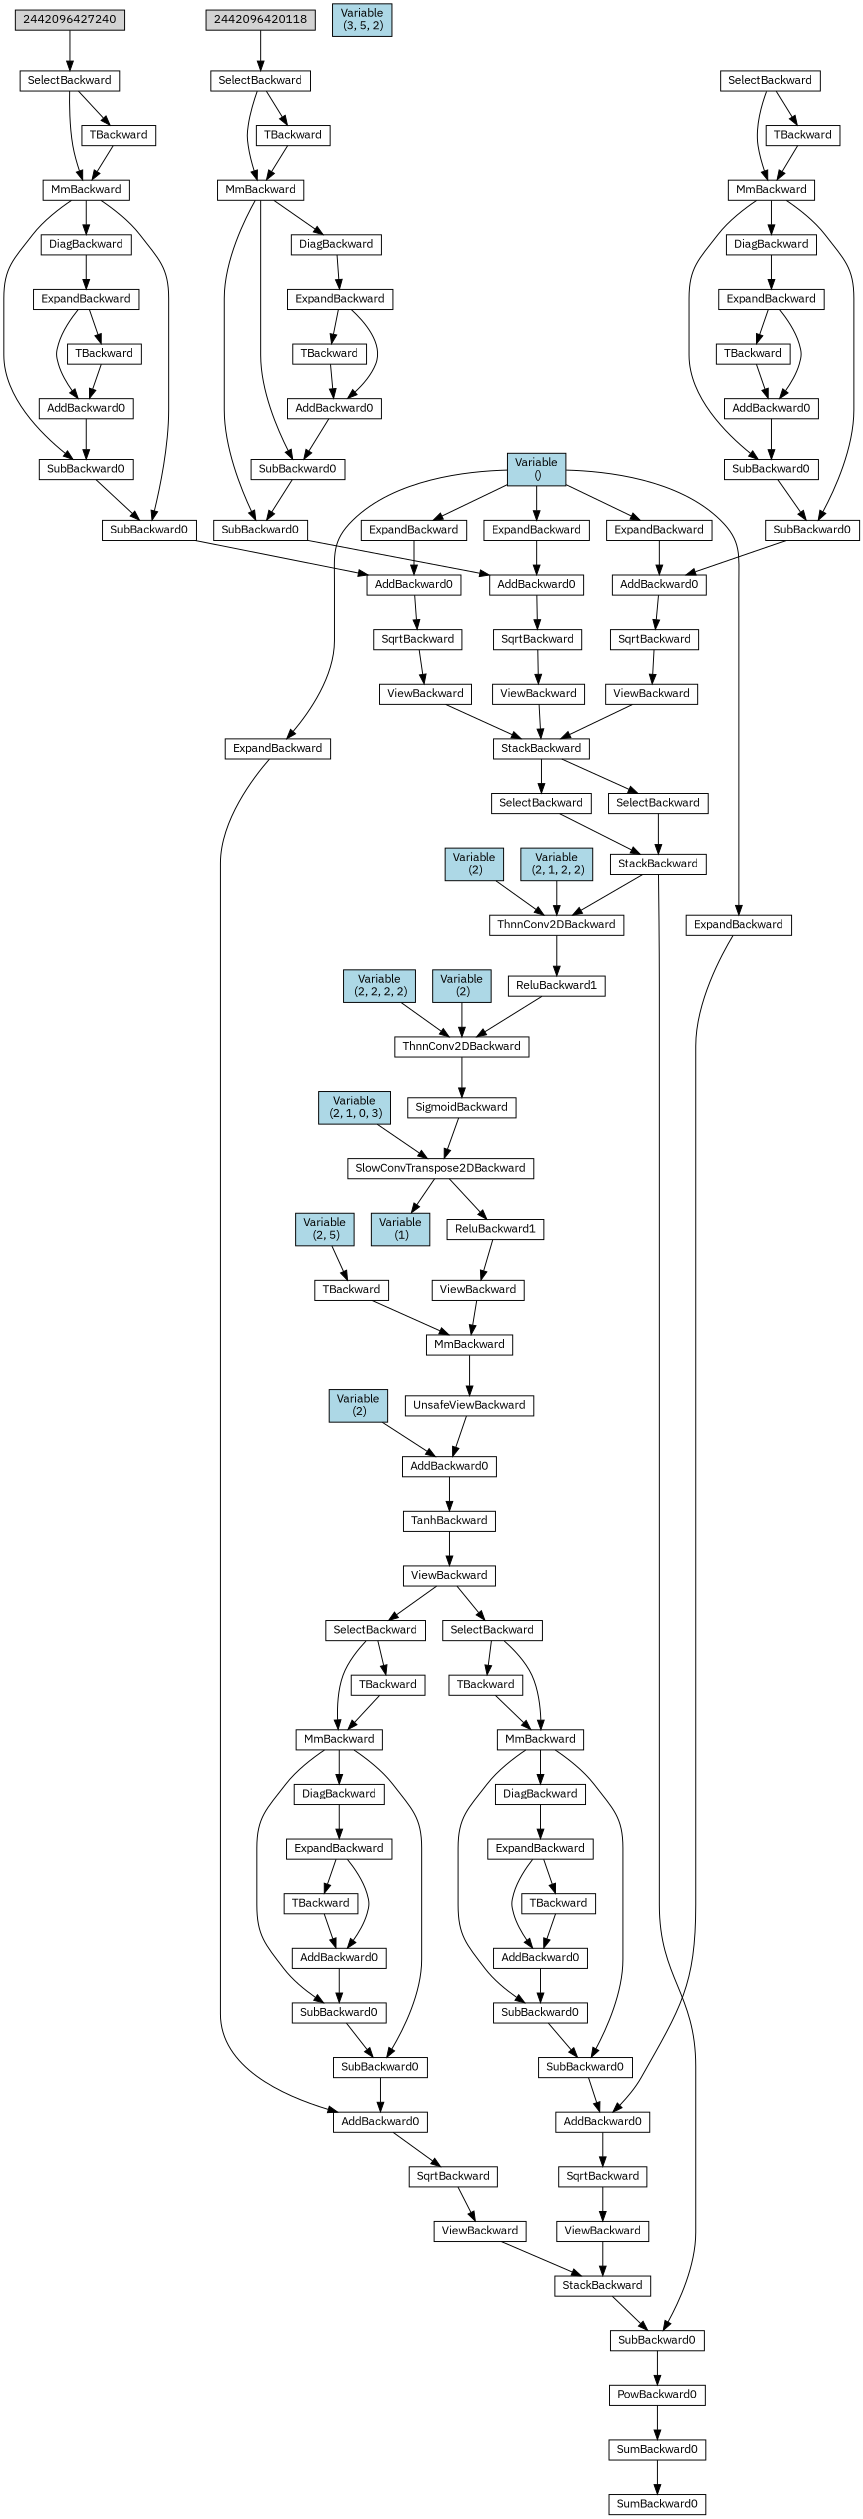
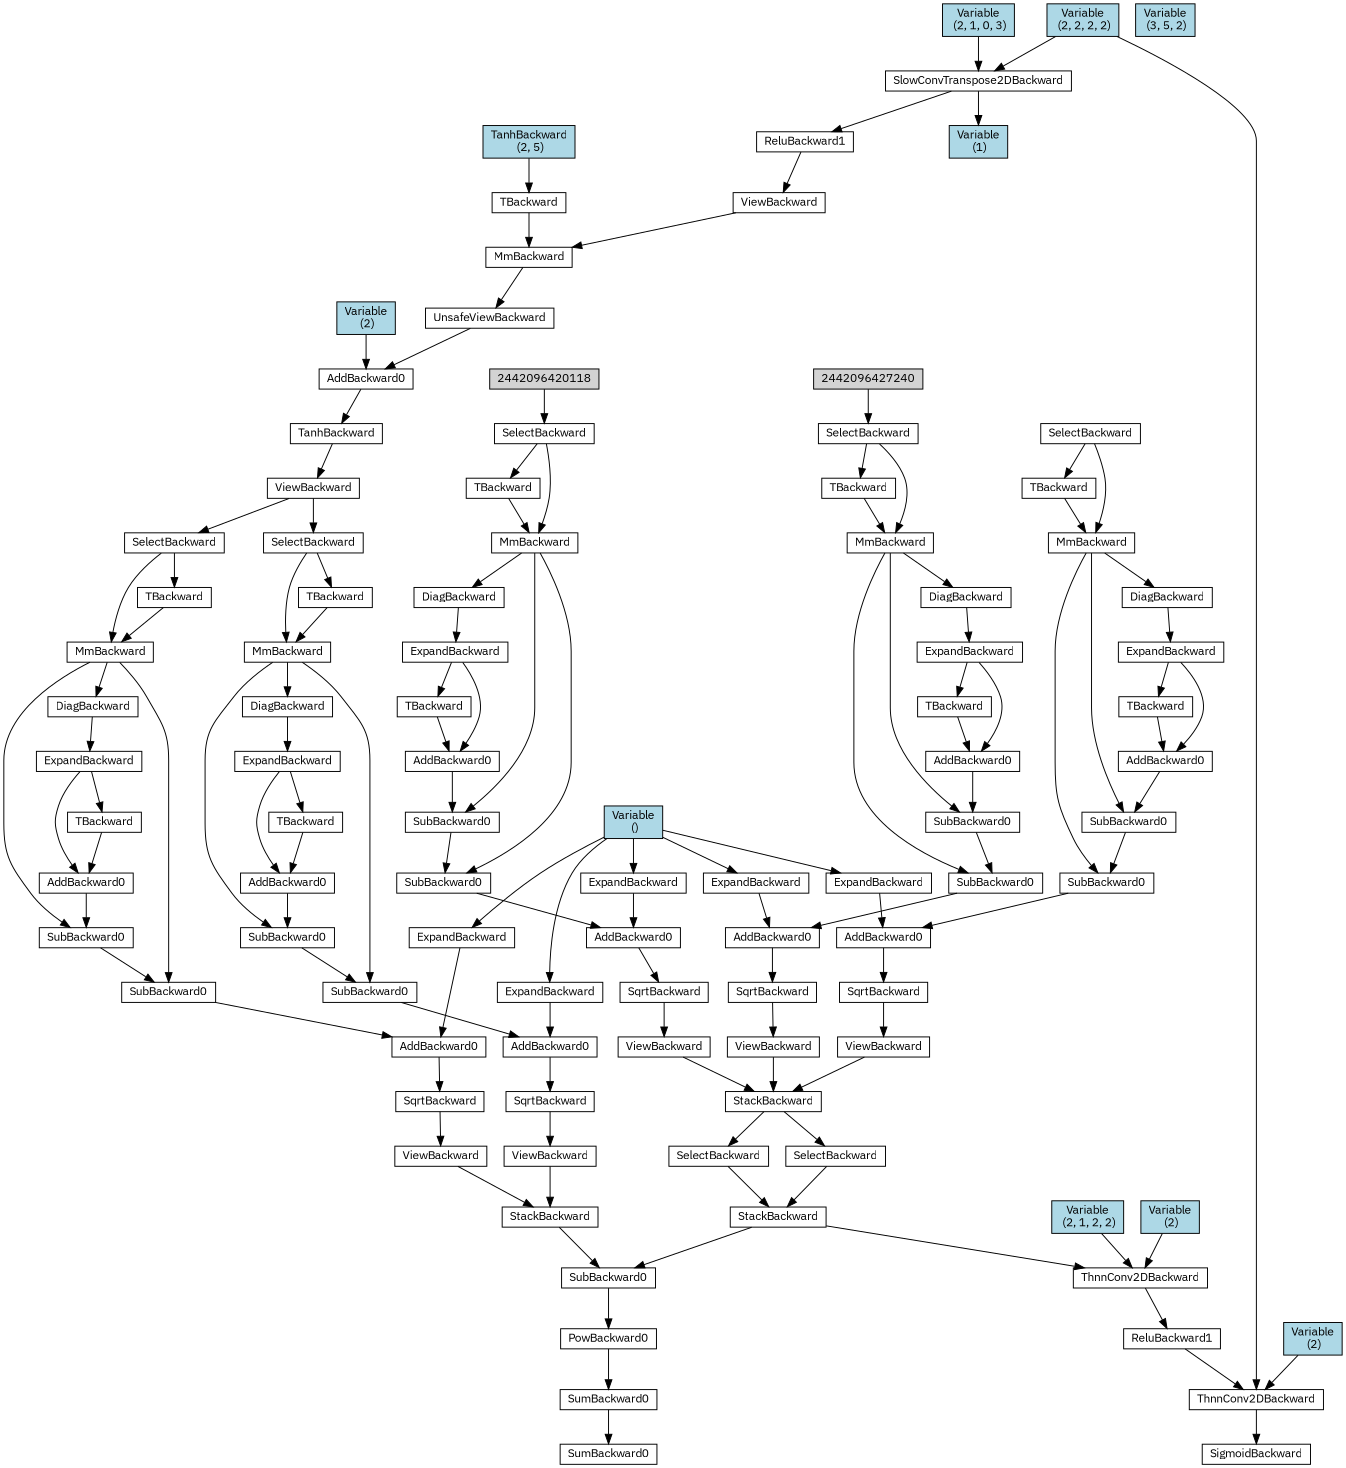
edge "SigmoidBackward" -> "SlowConvTranspose2DBackward": now "Variable (2, 2, 2, 2)" -> "SlowConvTranspose2DBackward"
node "Variable (2, 5)": label "Variable (2, 5)" -> "TanhBackward (2, 5)"
